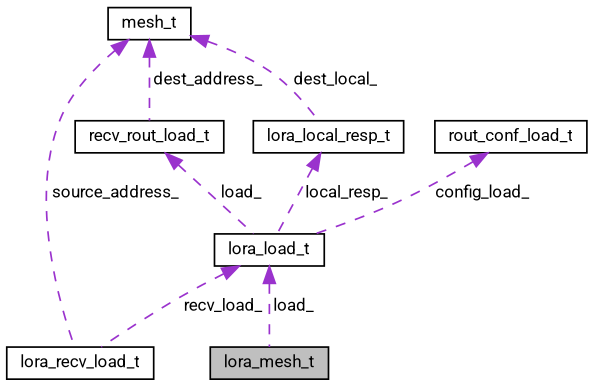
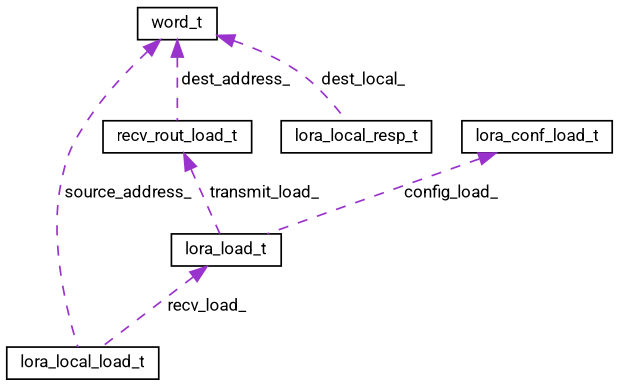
node "mesh_t": label "mesh_t" -> "word_t"
node "rout_conf_load_t": label "rout_conf_load_t" -> "lora_conf_load_t"
edge "lora_load_t" -> "recv_rout_load_t": label " load_" -> " transmit_load_"
edge "lora_load_t" -> "lora_local_resp_t": removed, label "local_resp_"
node "lora_recv_load_t": label "lora_recv_load_t" -> "lora_local_load_t"
node "lora_mesh_t": removed
